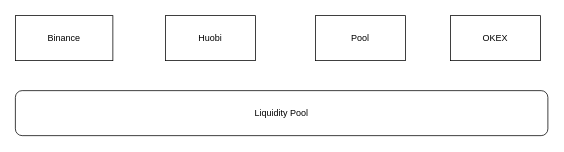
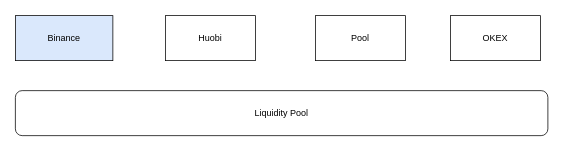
node "Binance": fillcolor #ffffff -> #dae8fc
